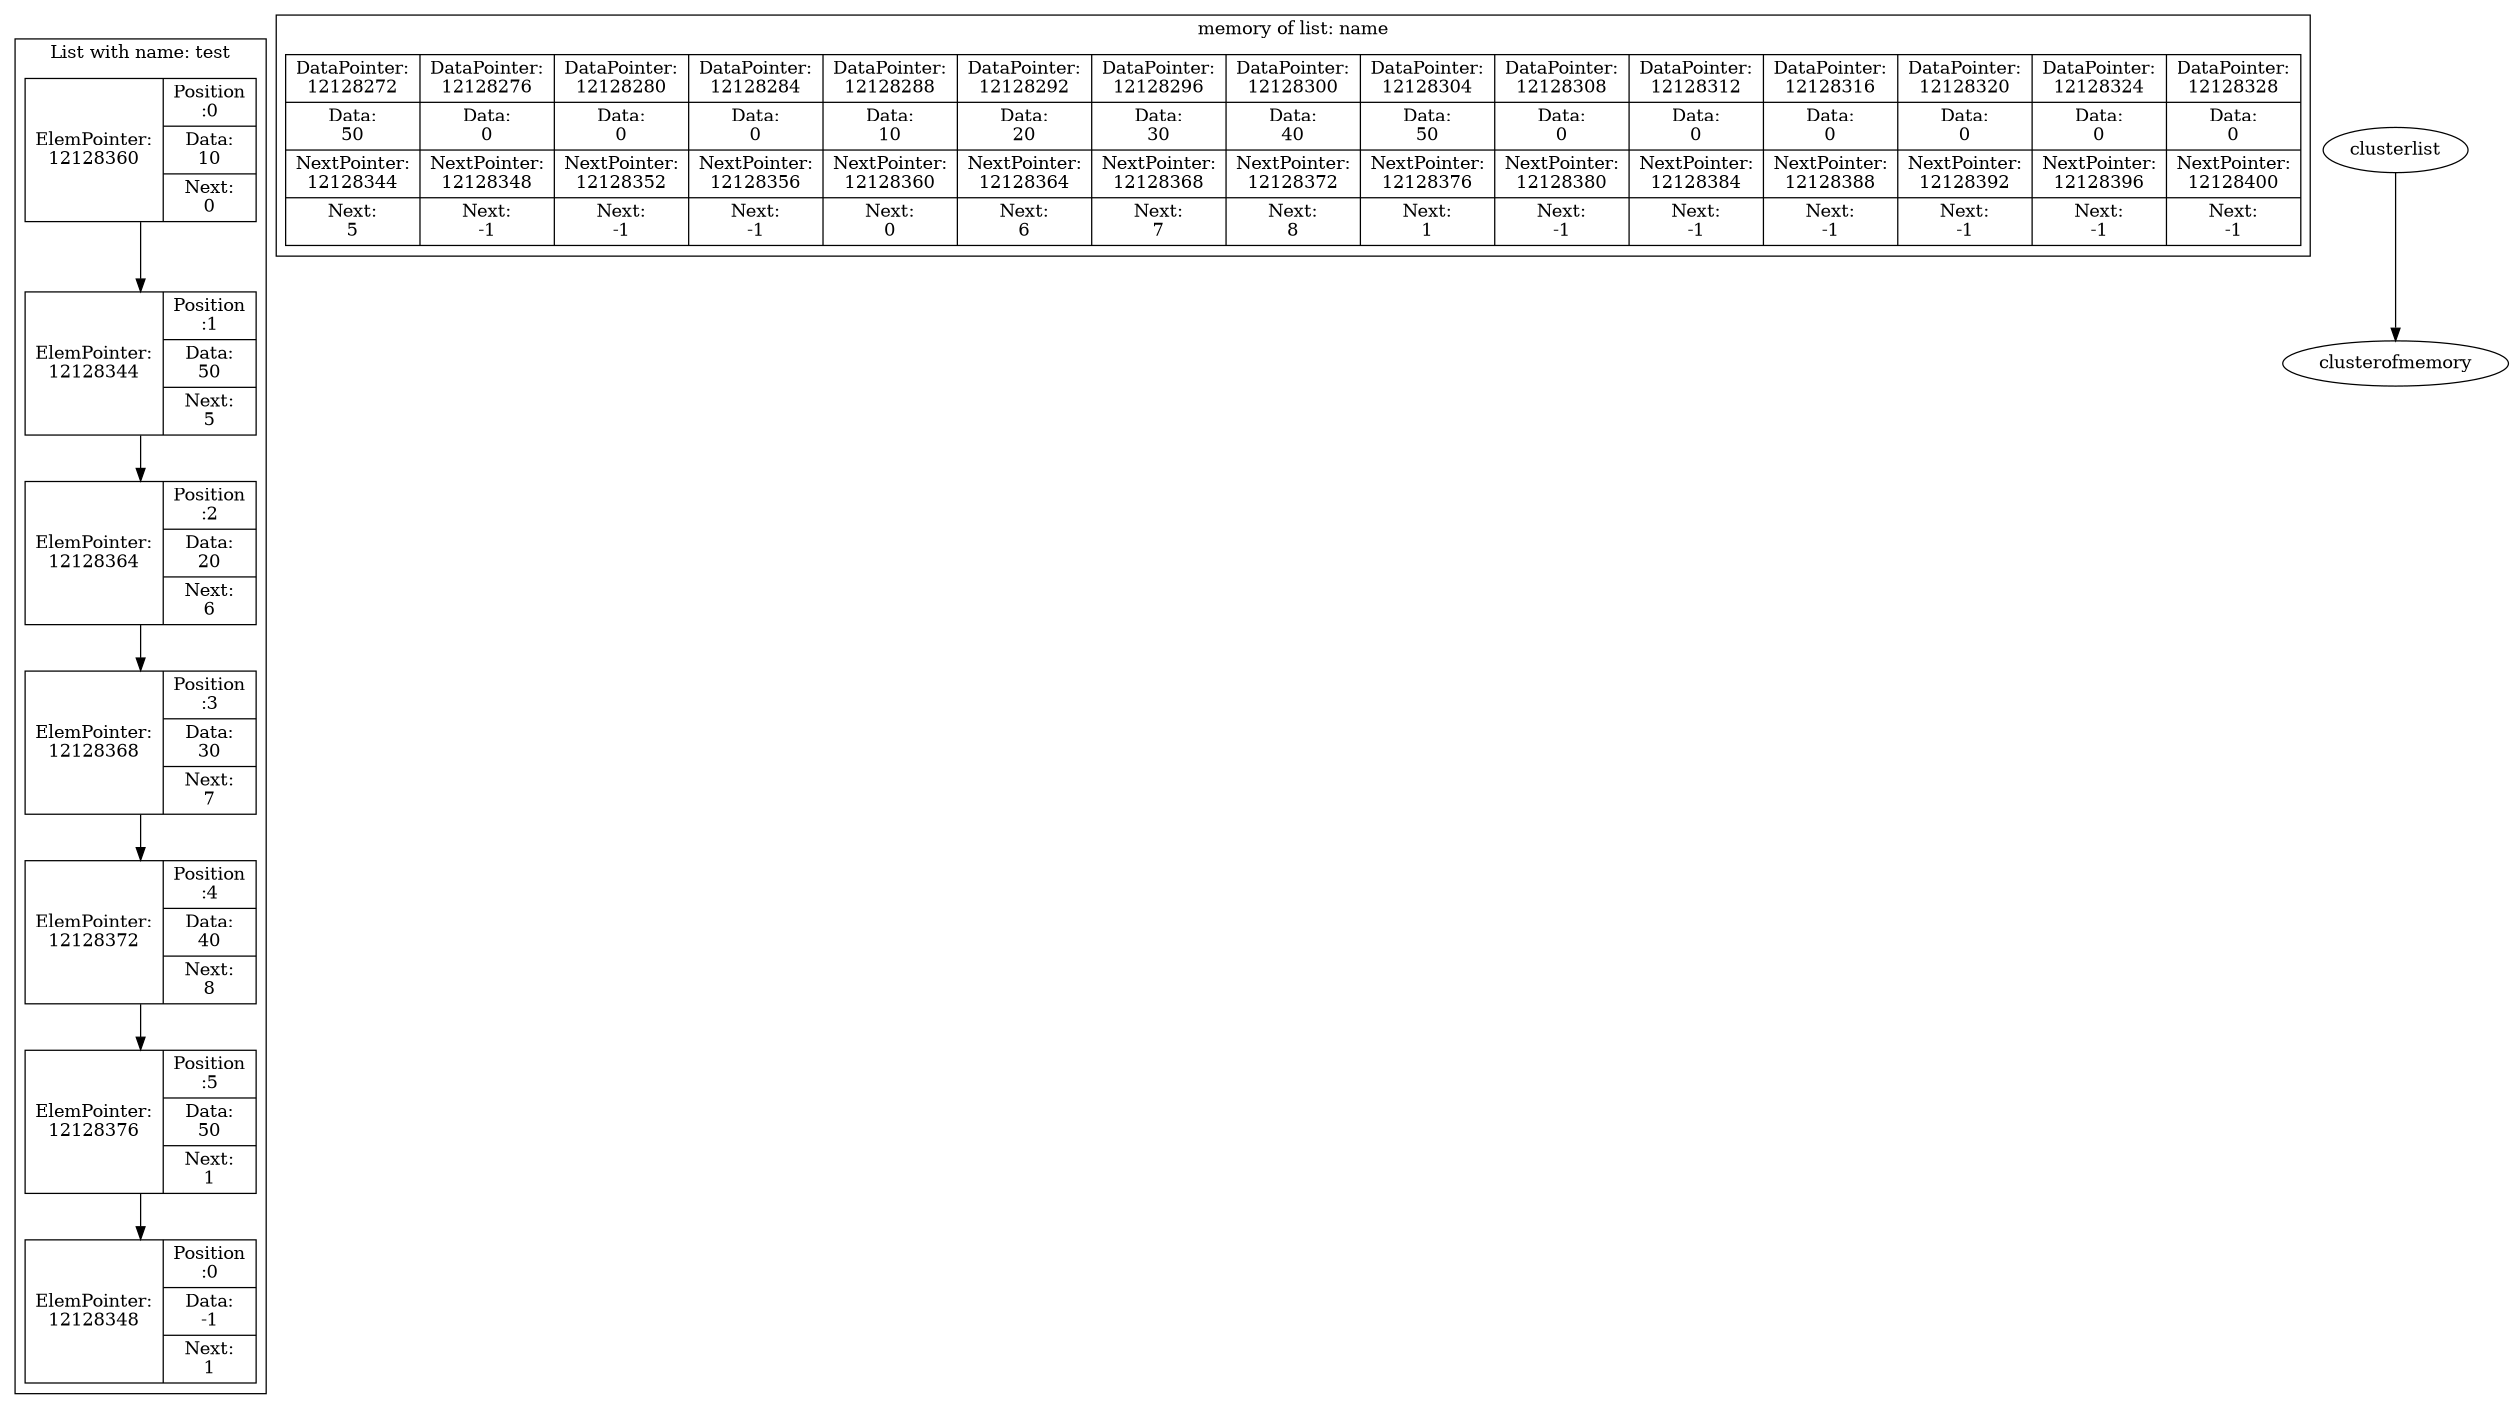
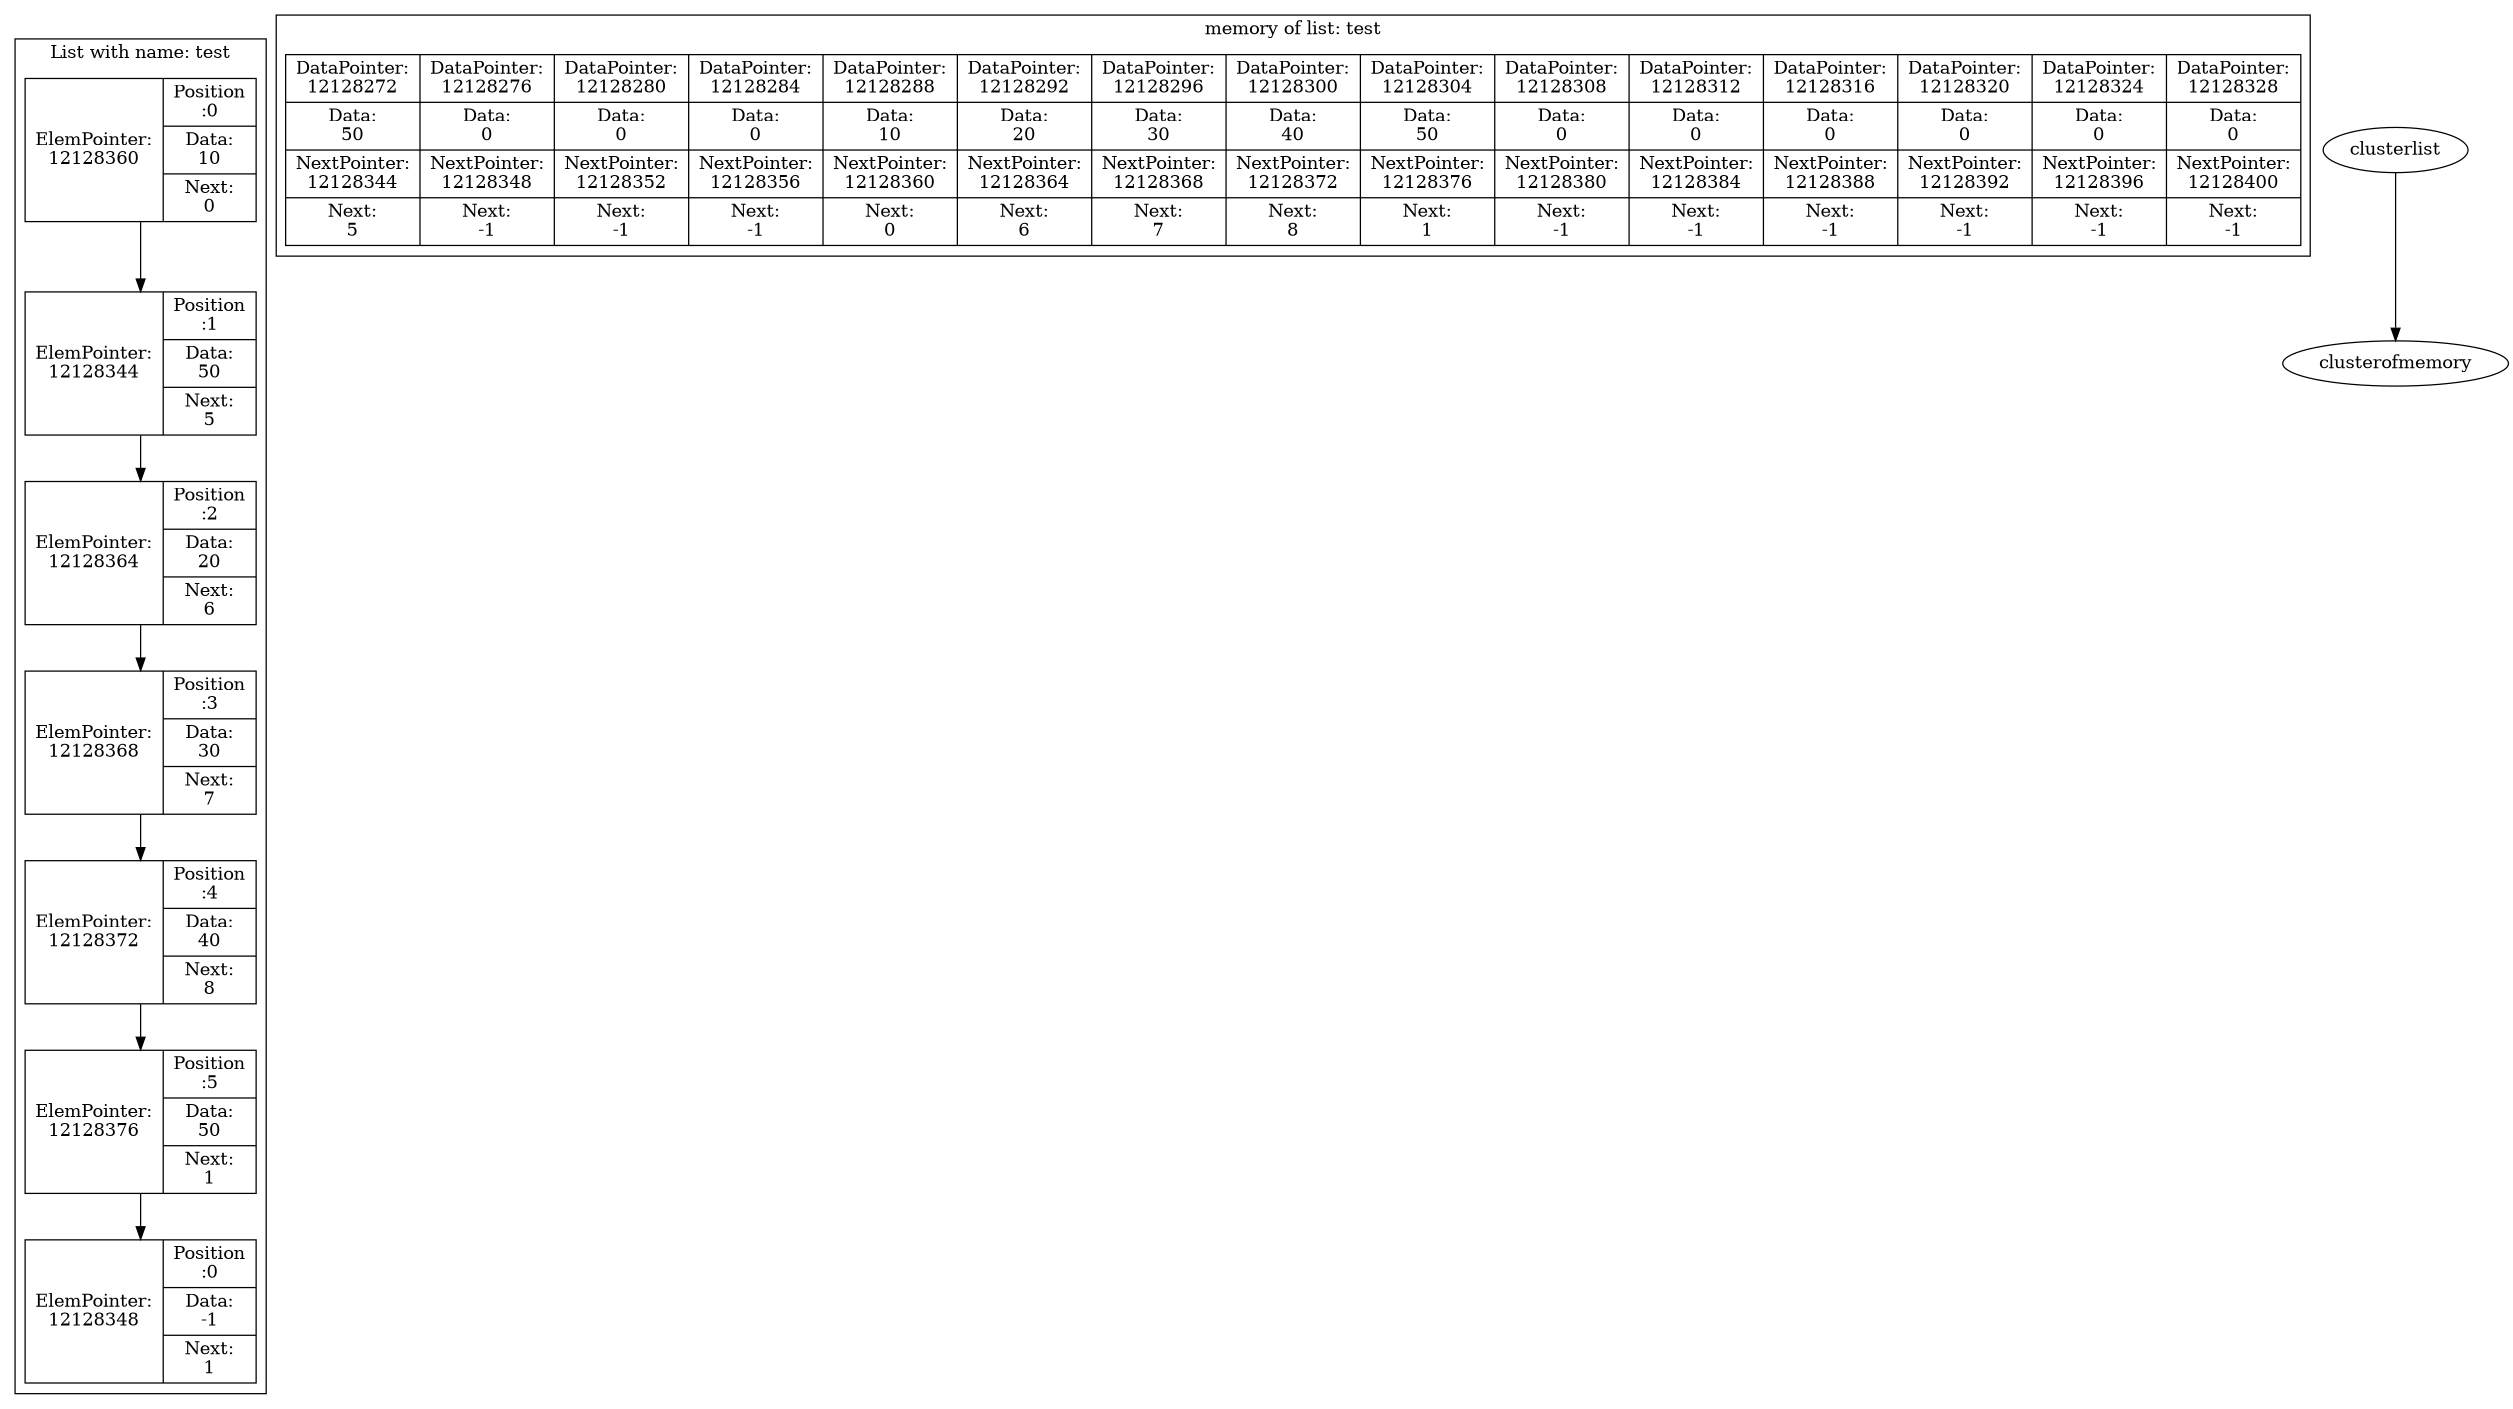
cluster "memory of list: name": label "memory of list: name" -> "memory of list: test"
